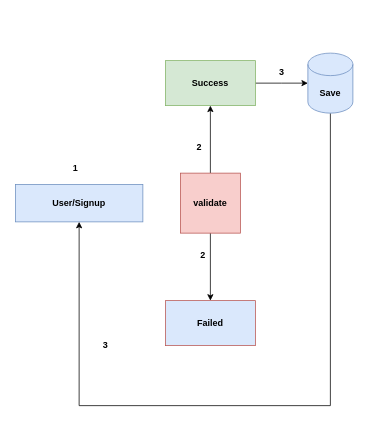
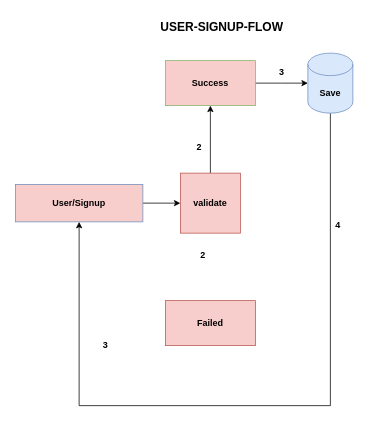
node "USER-SIGNUP-FLOW": added
node "Success": fillcolor #d5e8d4 -> #f8cecc
node "1": removed
node "User/Signup": fillcolor #dae8fc -> #f8cecc
edge "User/Signup" -> "validate": added
node "4": added
edge "validate" -> "Failed": removed
node "Failed": fillcolor #dae8fc -> #f8cecc
